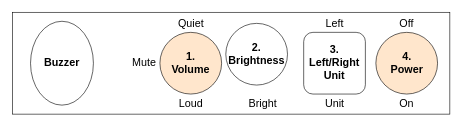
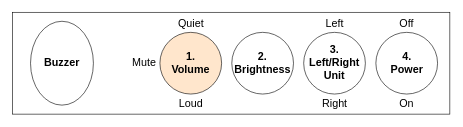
node "2. Brightness": moved (257, 54) -> (263, 63)
node "3. Left/Right Unit": shape rounded rectangle -> ellipse
node "4. Power": fillcolor #ffe6cc -> #ffffff
node "Bright": removed
node "Unit": label "Unit" -> "Right"
